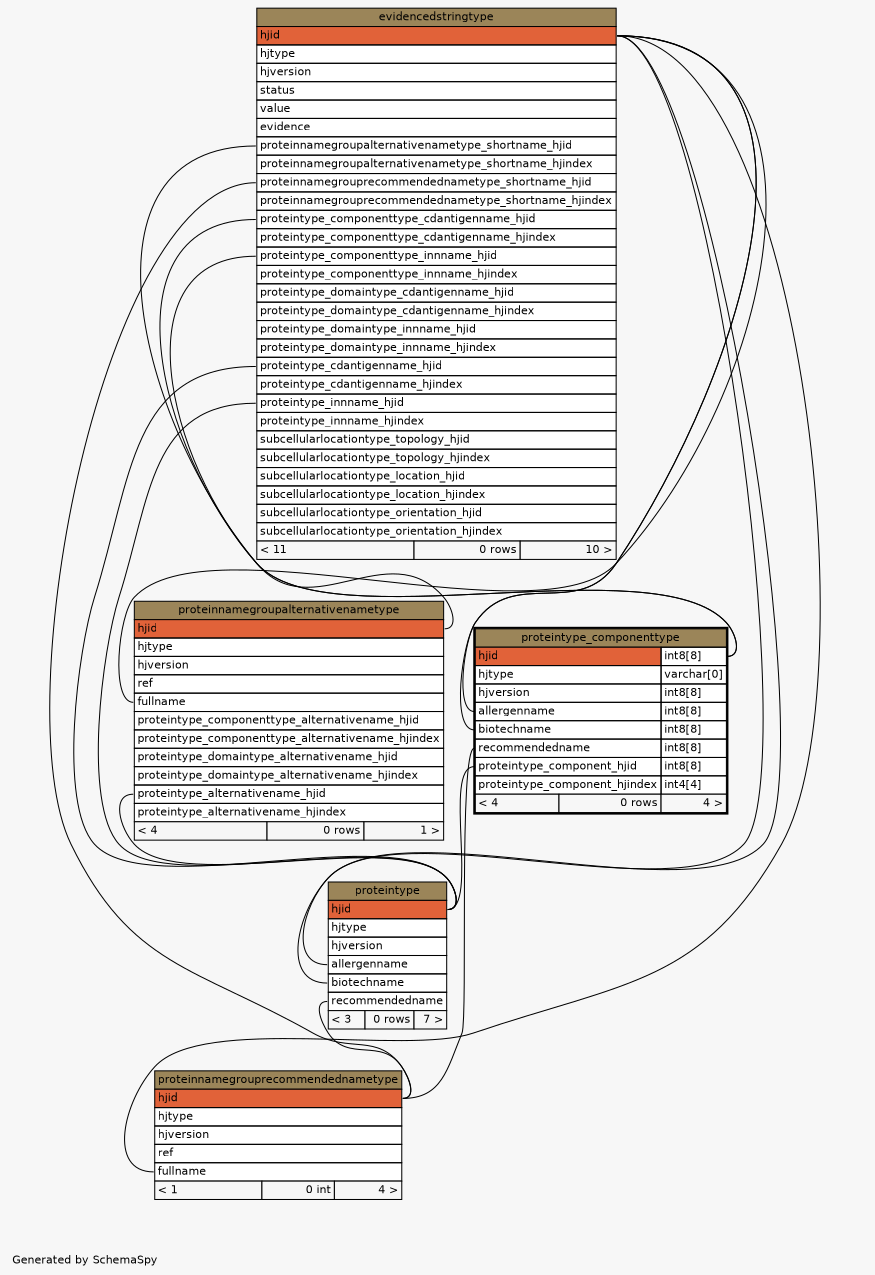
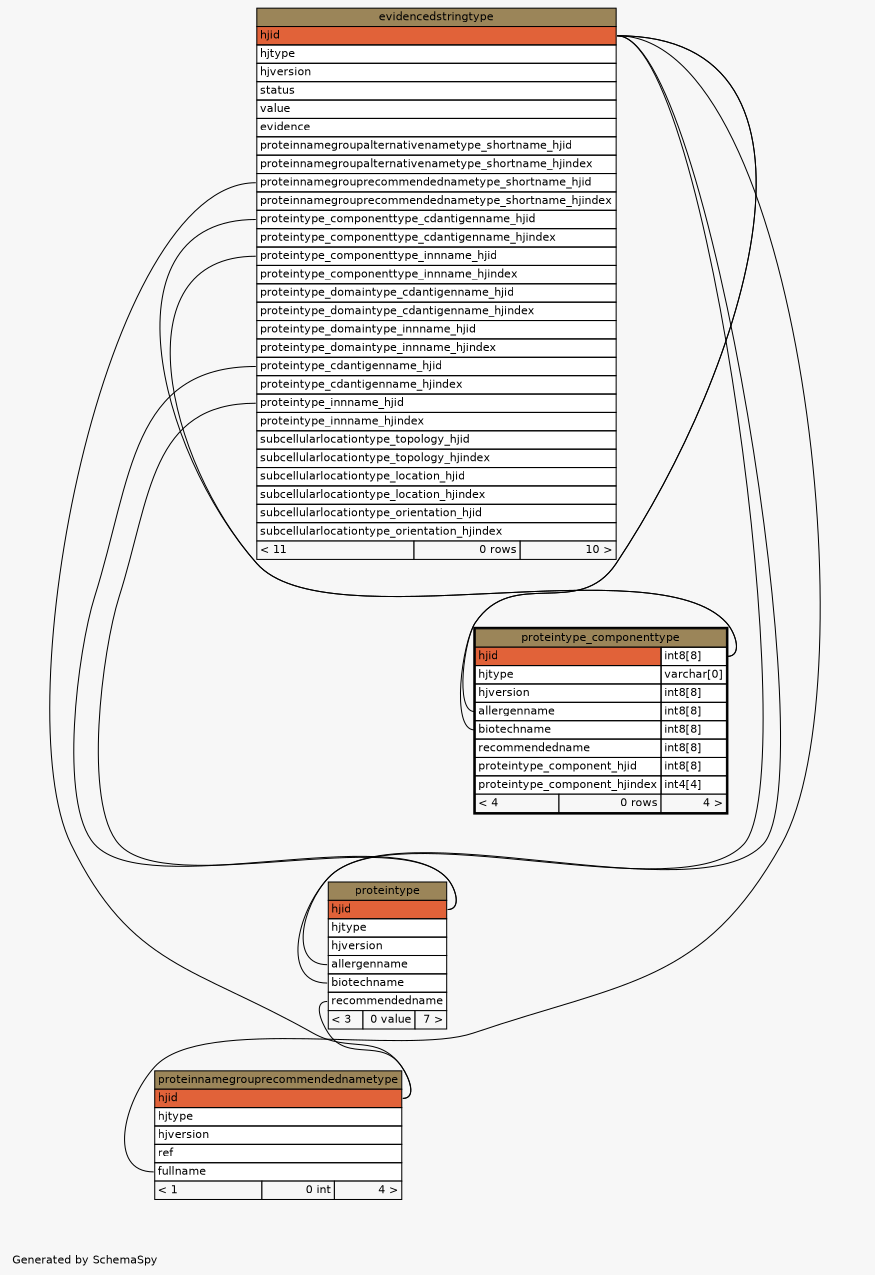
node "proteinnamegroupalternativenametype": removed
edge "proteintype_componenttype" -- "proteintype": removed
edge "proteintype_componenttype" -- "proteinnamegrouprecommendednametype": removed
node "proteintype": text "0 rows" -> "0 value"
